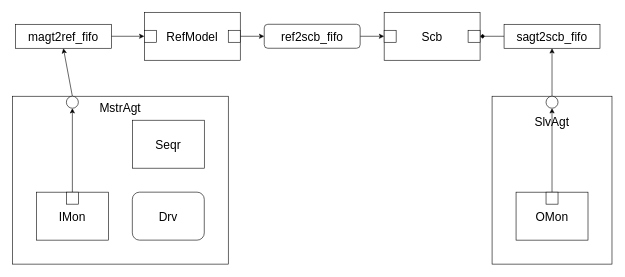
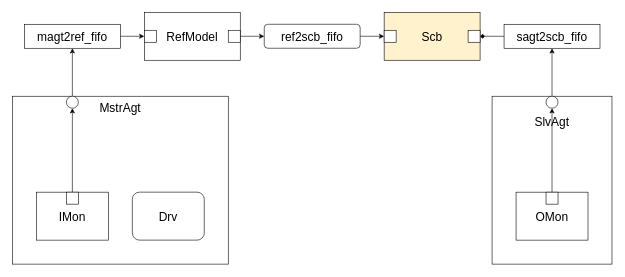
node "magt2ref_fifo": moved (63, 36) -> (72, 36)
node "Scb": fillcolor #ffffff -> #fff2cc
node "Seqr": removed
